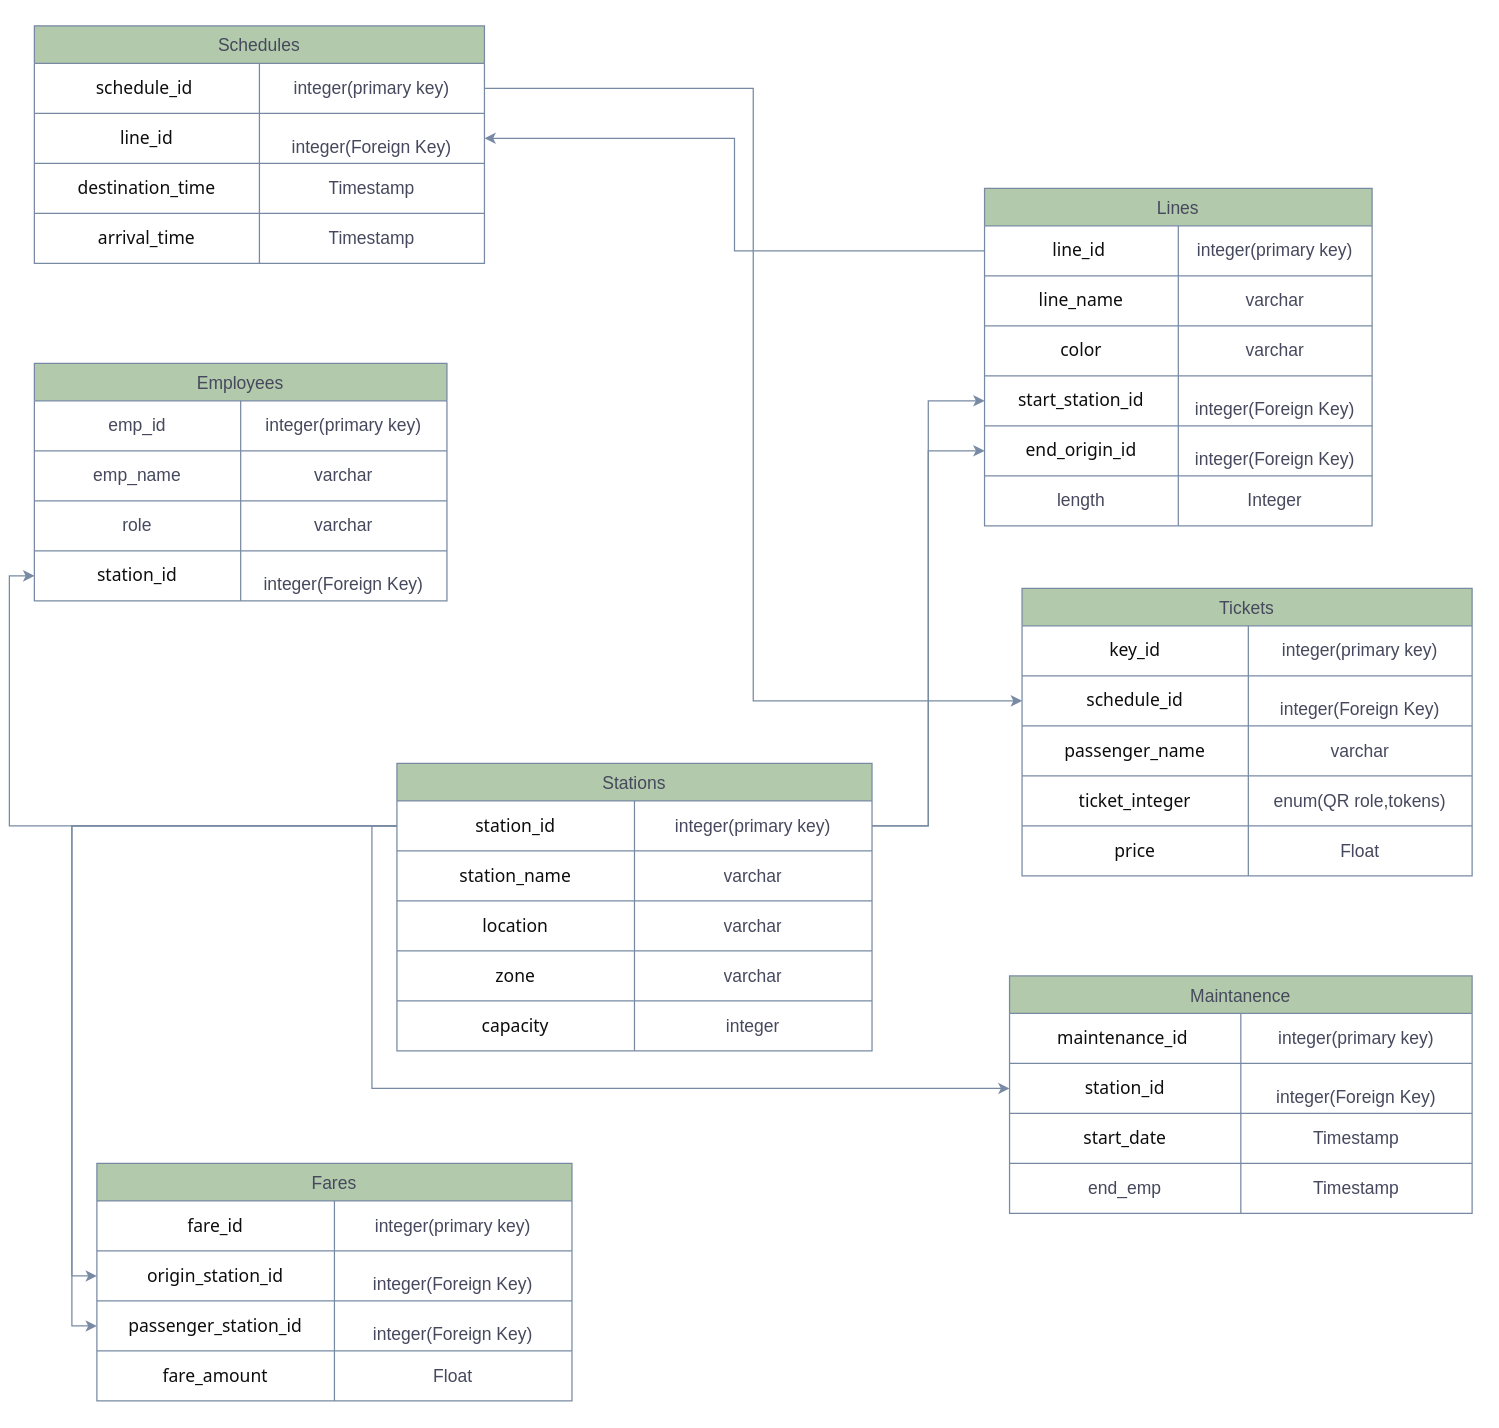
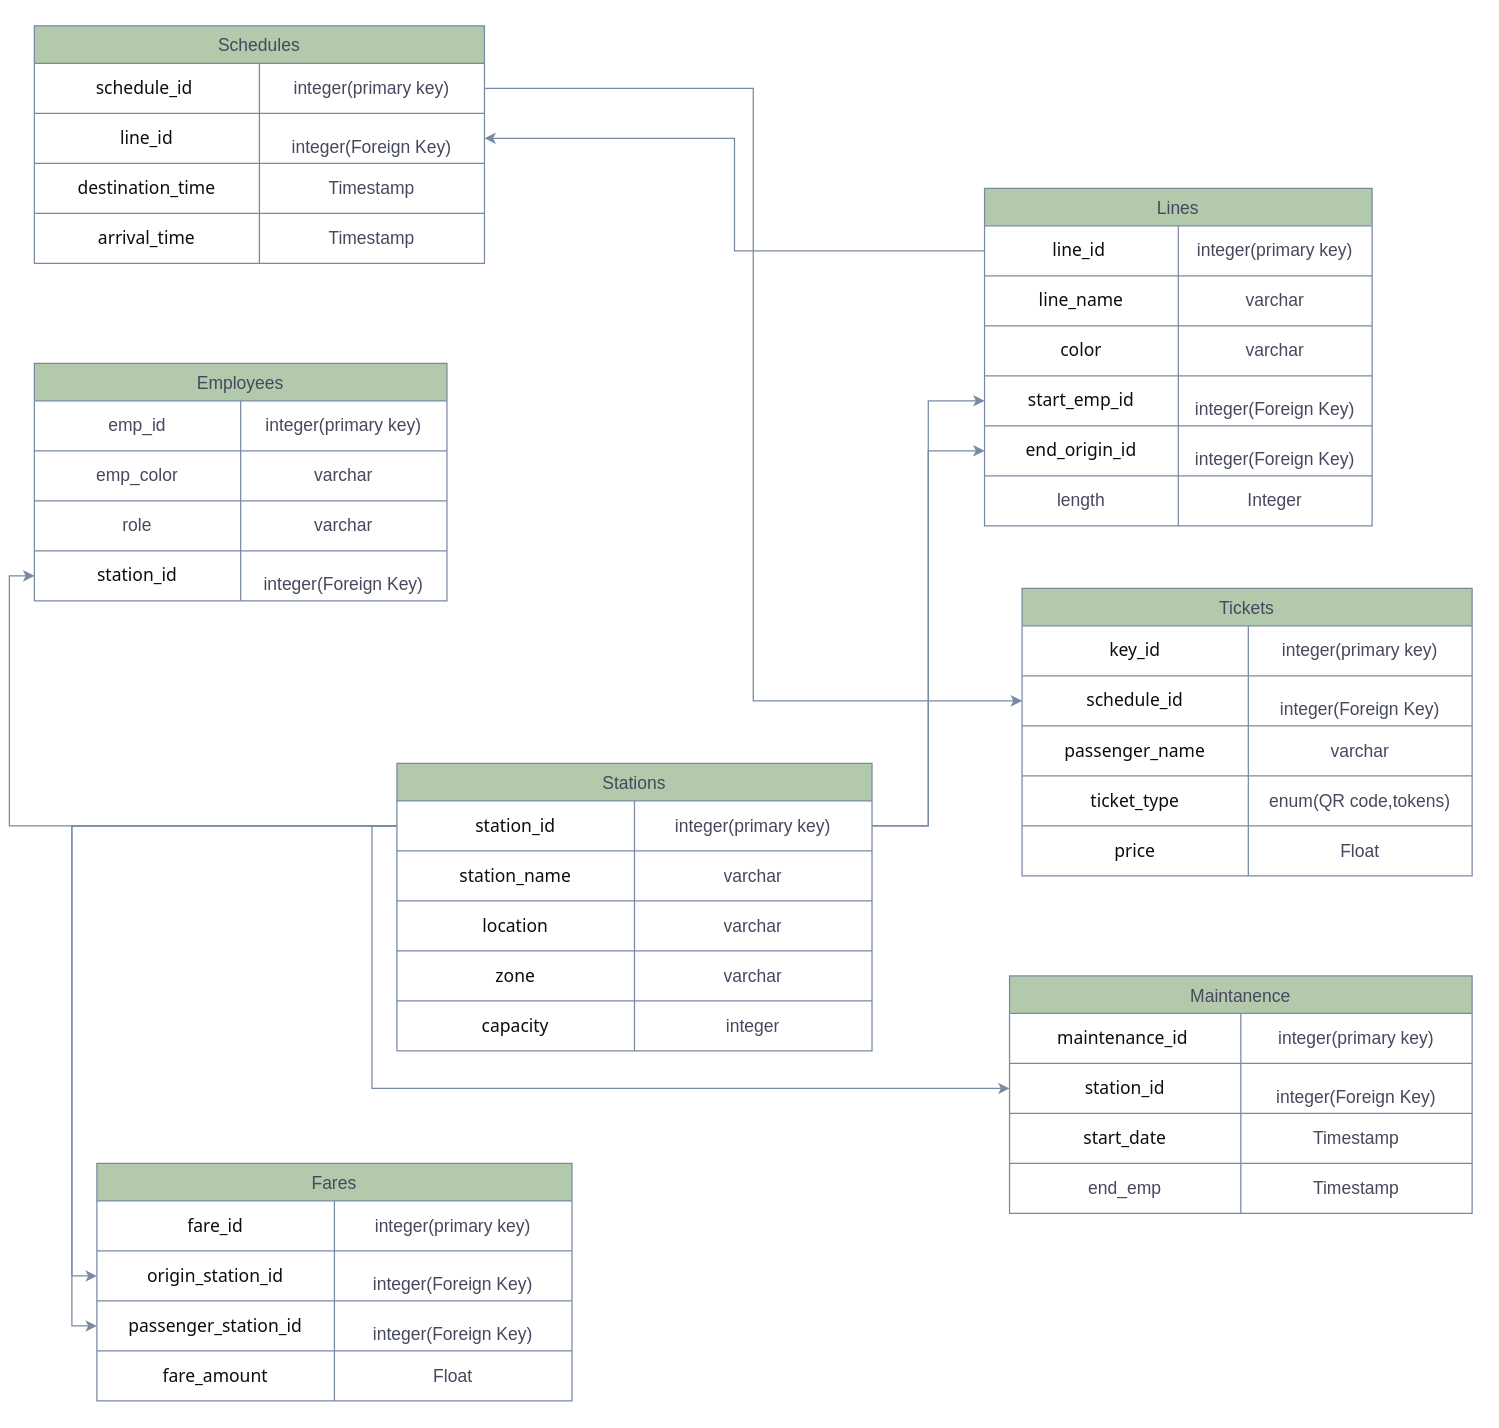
node "start_station_id": label "start_station_id" -> "start_emp_id"
node "emp_name": label "emp_name" -> "emp_color"
node "ticket_integer": label "ticket_integer" -> "ticket_type"
node "enum(QR role,tokens)": label "enum(QR role,tokens)" -> "enum(QR code,tokens)"
